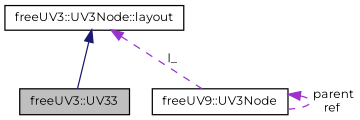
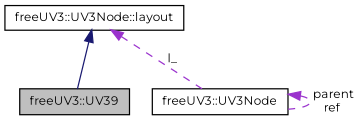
node "freeUV3::UV33": label "freeUV3::UV33" -> "freeUV3::UV39"
node "freeUV9::UV3Node": label "freeUV9::UV3Node" -> "freeUV3::UV3Node"
